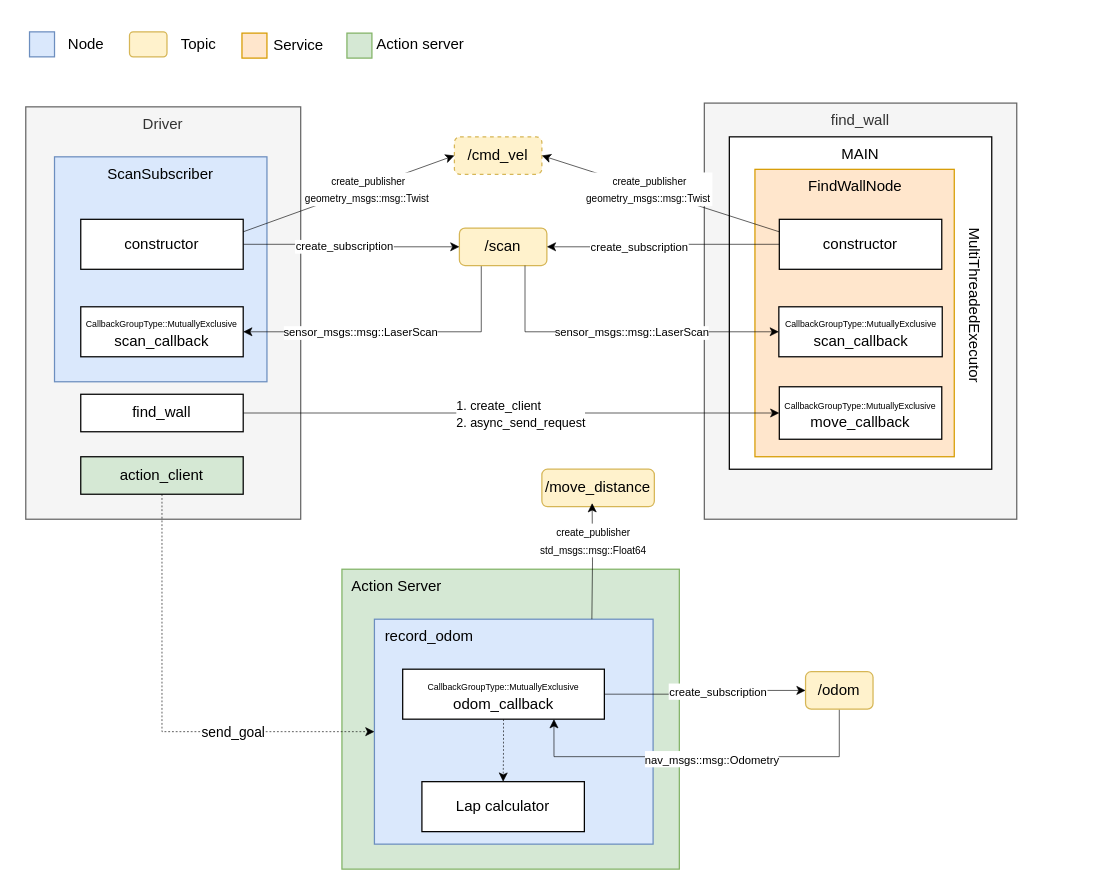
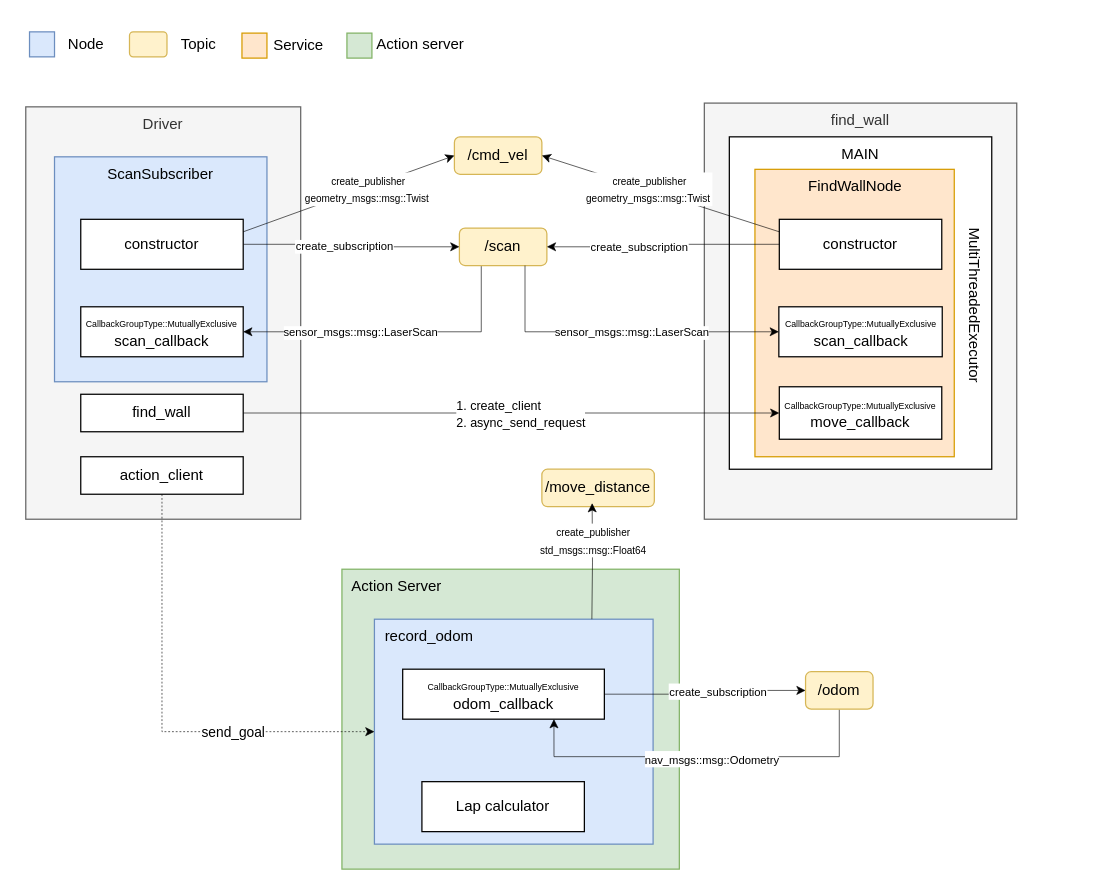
node "/cmd_vel": style dashed -> solid
node "action_client": fillcolor #d5e8d4 -> #ffffff
edge "CallbackGroupType::MutuallyExclusive odom_callback" -> "Lap calculator": removed
